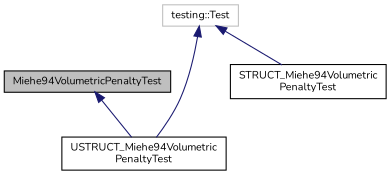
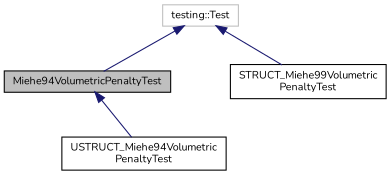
node "STRUCT_Miehe94Volumetric PenaltyTest": label "STRUCT_Miehe94Volumetric PenaltyTest" -> "STRUCT_Miehe99Volumetric PenaltyTest"
edge "USTRUCT_Miehe94Volumetric PenaltyTest" -> "testing::Test": now "Miehe94VolumetricPenaltyTest" -> "testing::Test"
